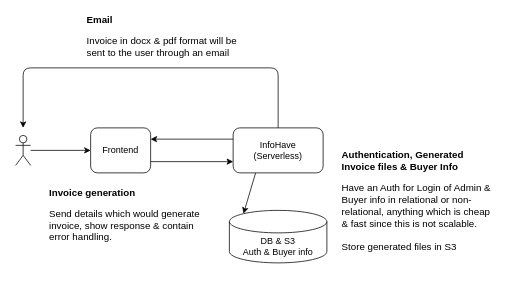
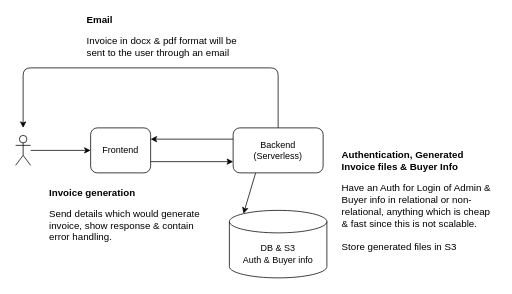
node "InfoHave (Serverless)": label "InfoHave (Serverless)" -> "Backend (Serverless)"
node "DB & S3 Auth & Buyer info": size 98x53 -> 98x68
